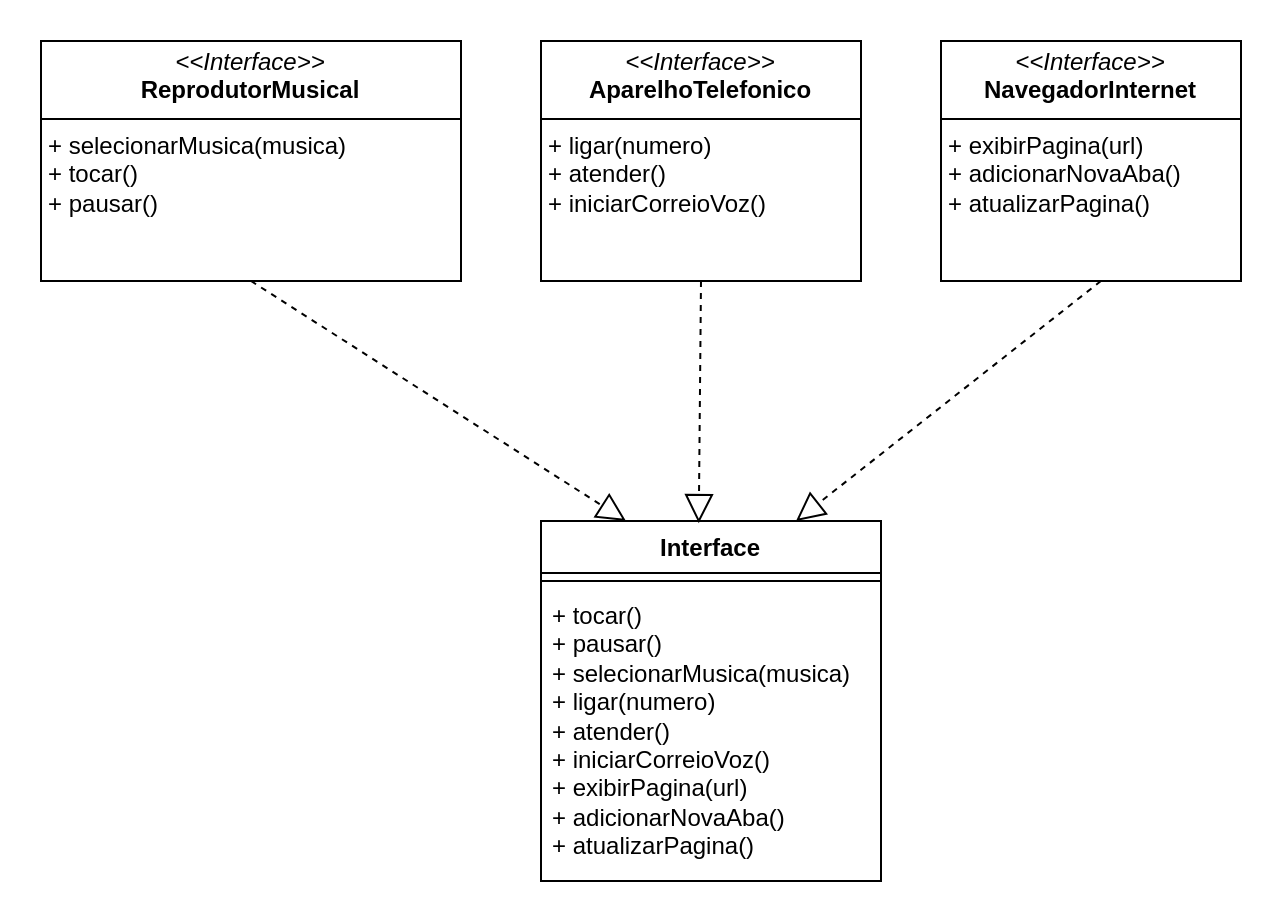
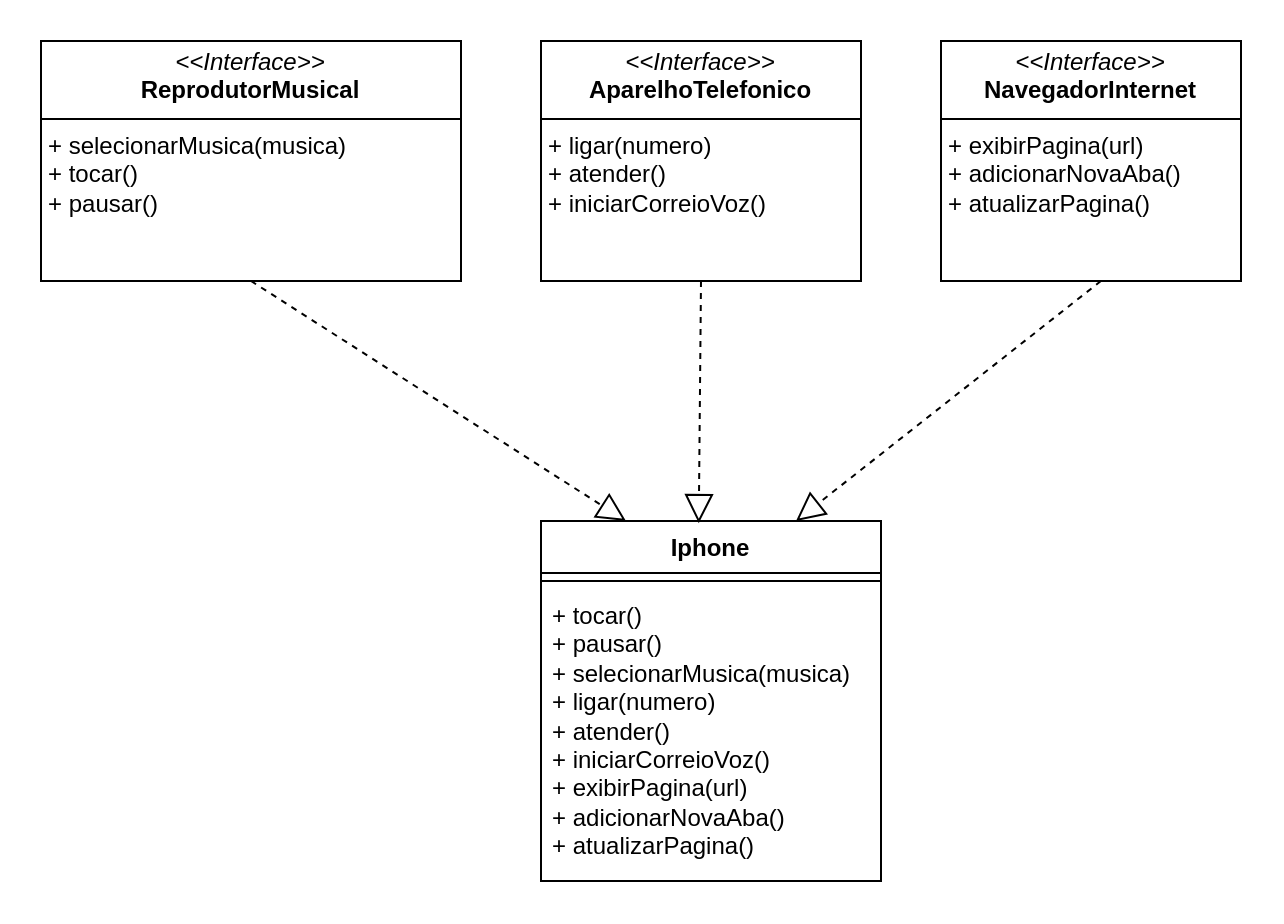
node "Interface": label "Interface" -> "Iphone"
